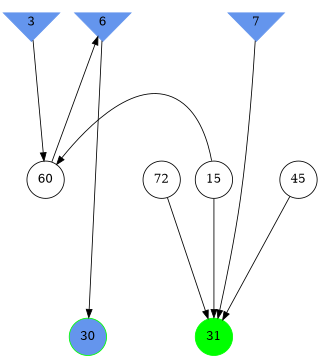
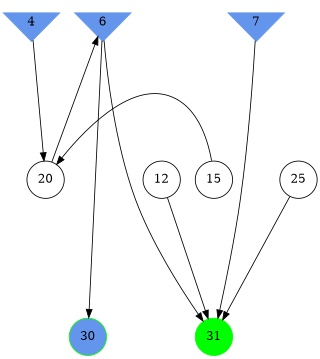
node "3": label "3" -> "4"
node "60": label "60" -> "20"
node "72": label "72" -> "12"
node "45": label "45" -> "25"
edge "15" -> "31": now "6" -> "31"
